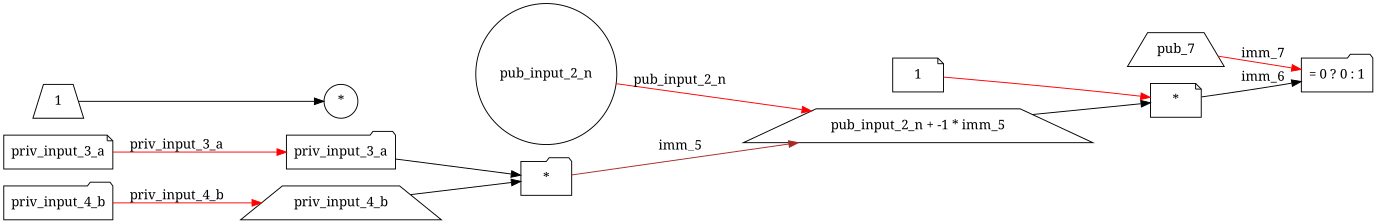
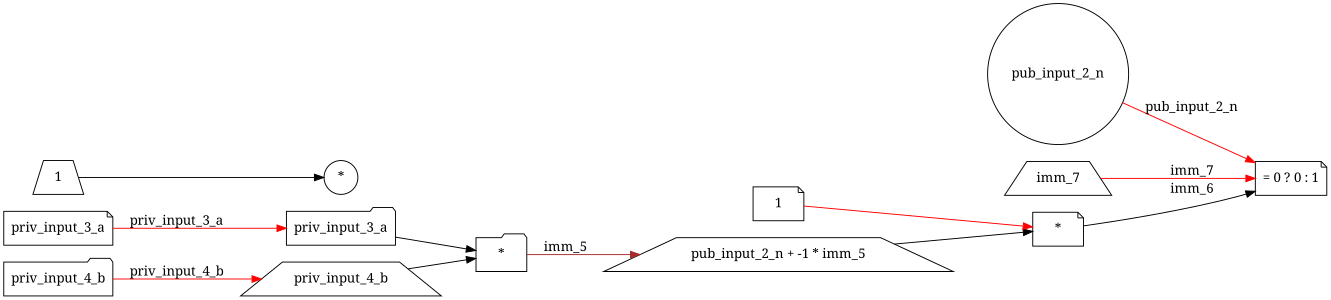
node "pub_7": label "pub_7" -> "imm_7"
node "= 0 ? 0 : 1": shape folder -> note
edge "pub_input_2_n" -> "pub_input_2_n + -1 * imm_5": now "pub_input_2_n" -> "= 0 ? 0 : 1"
